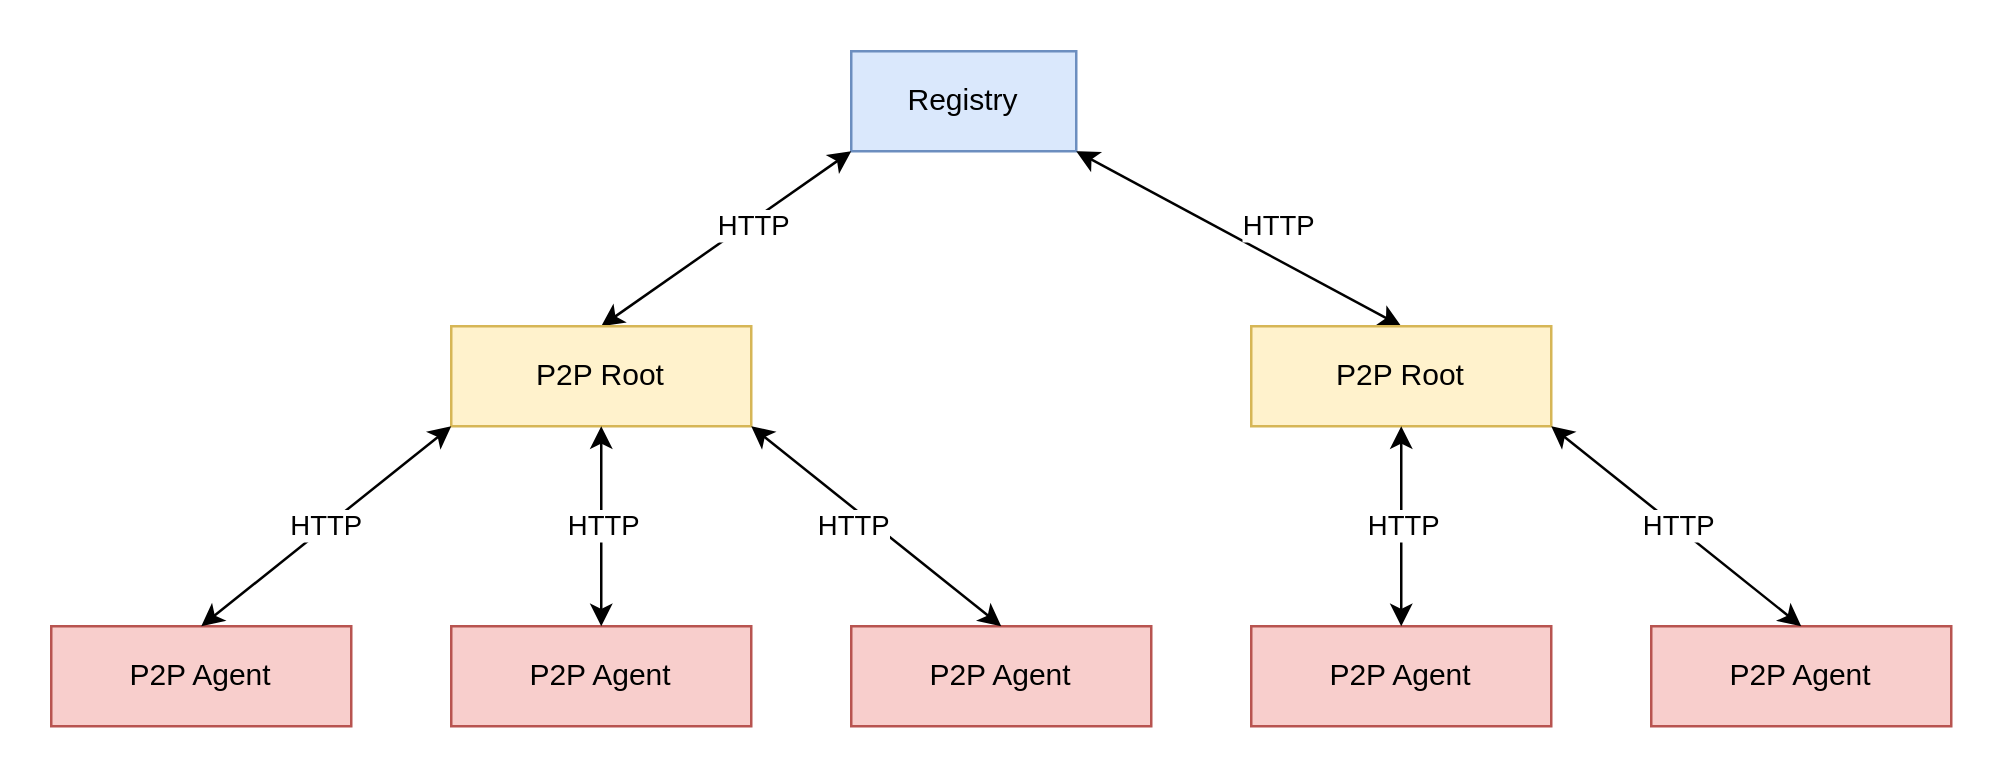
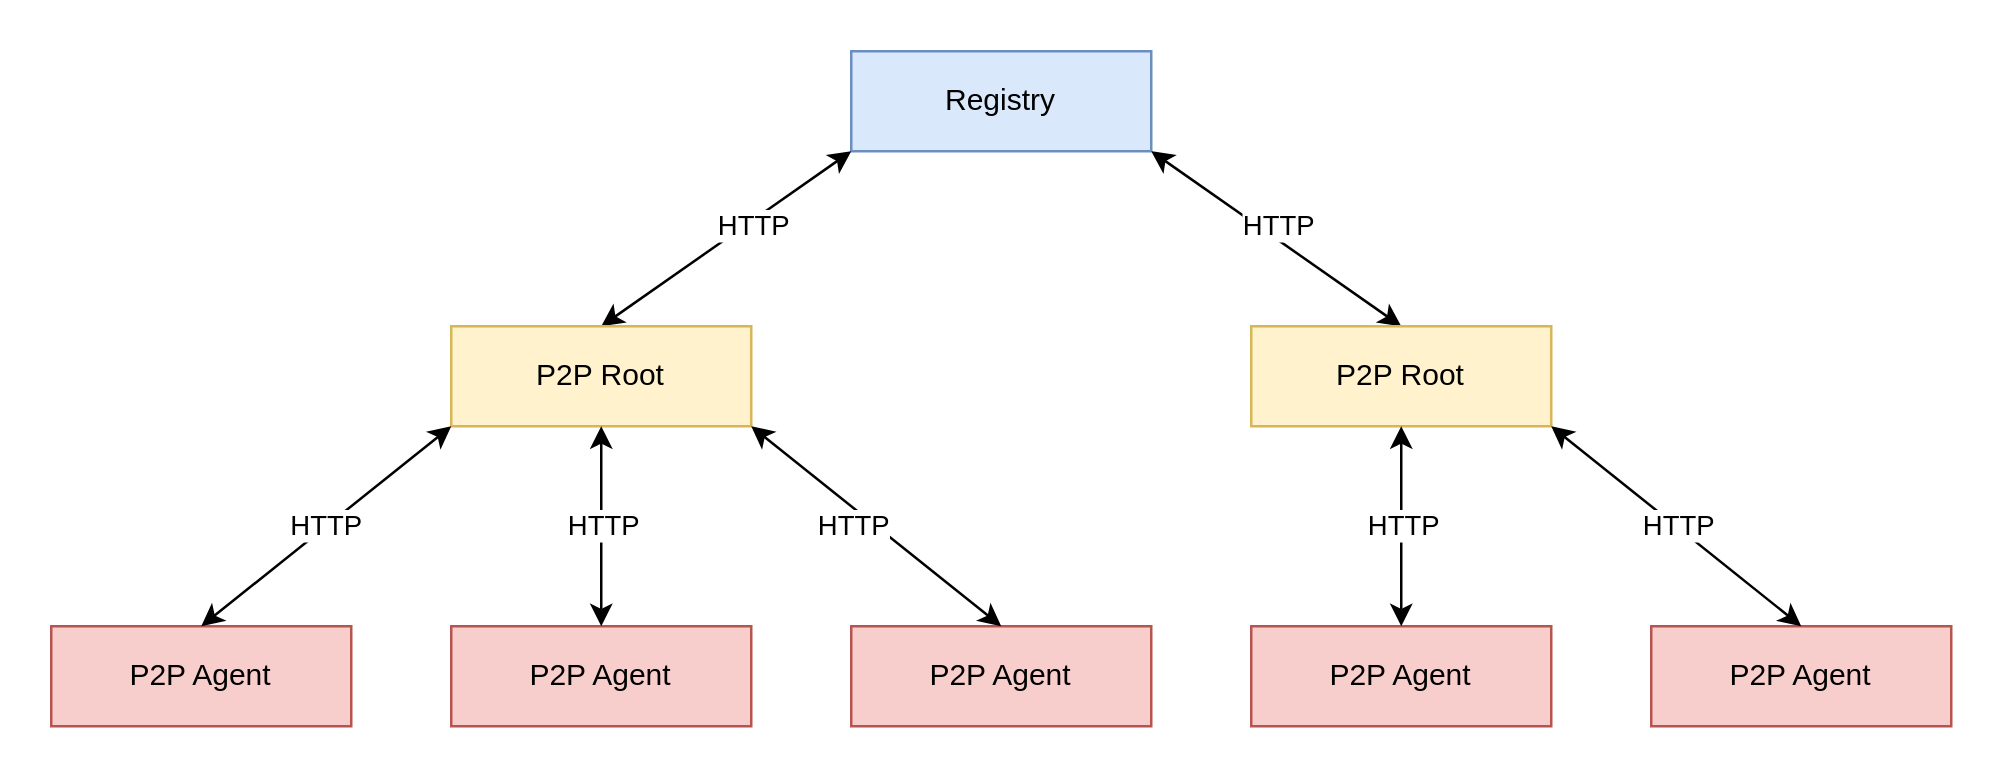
node "Registry": size 225x100 -> 300x100
